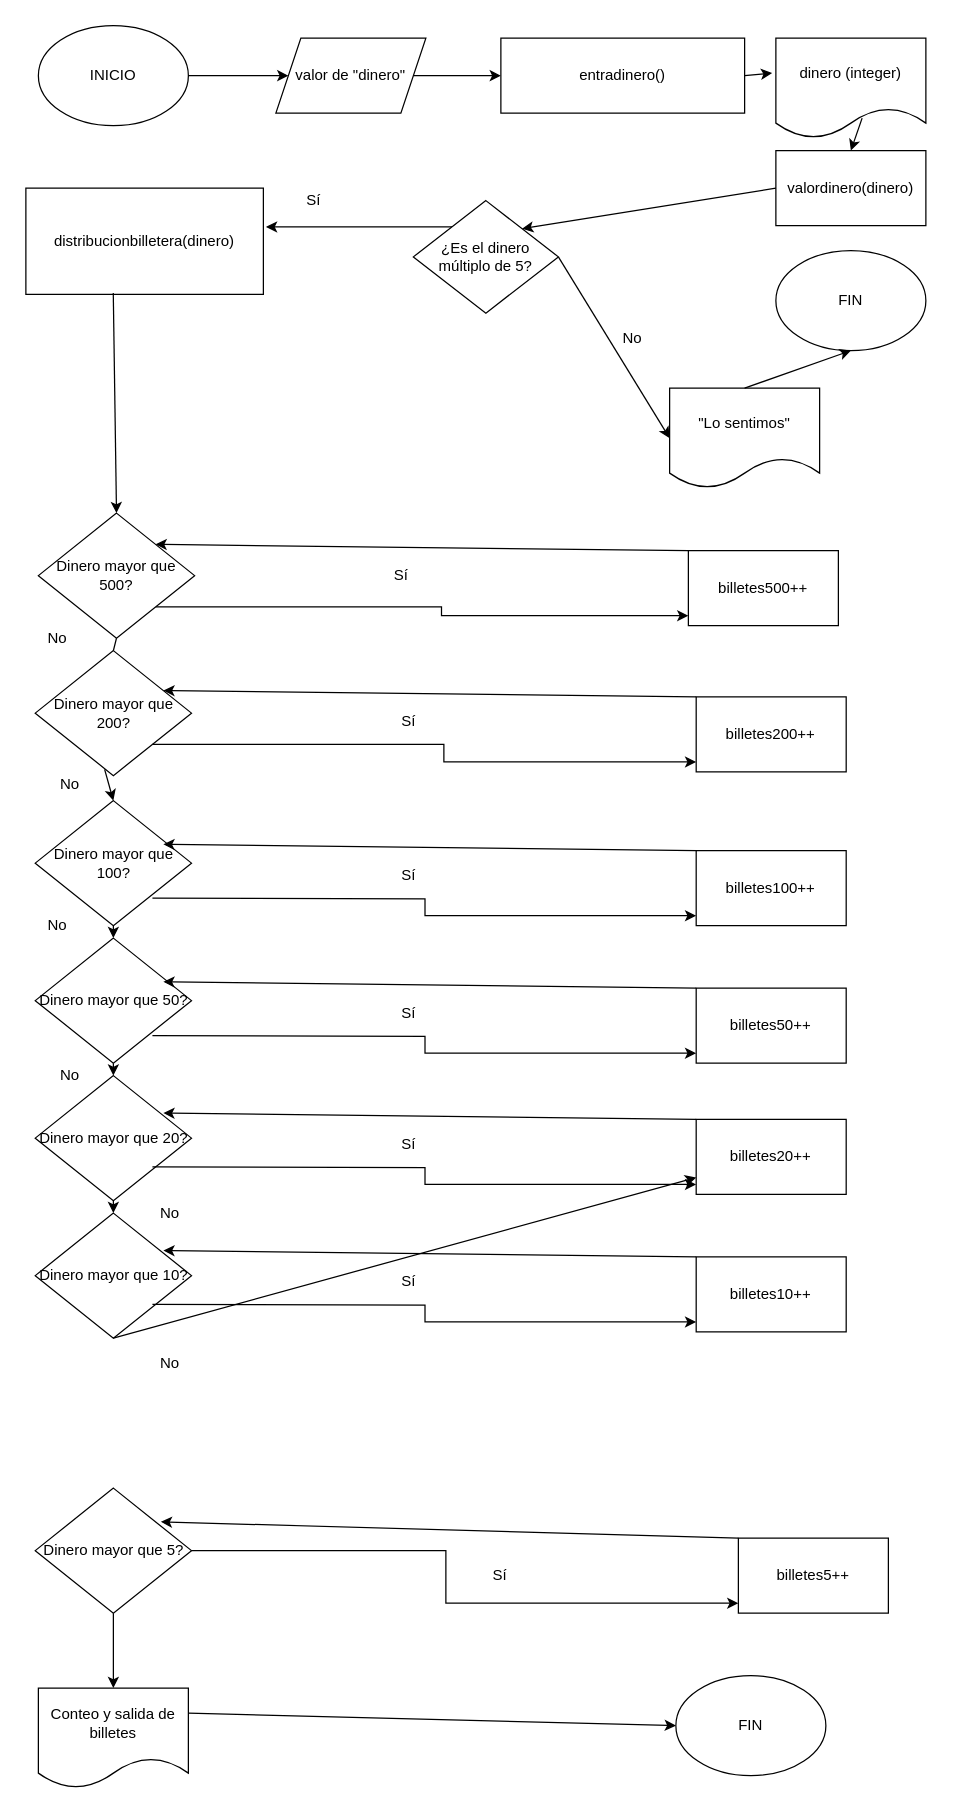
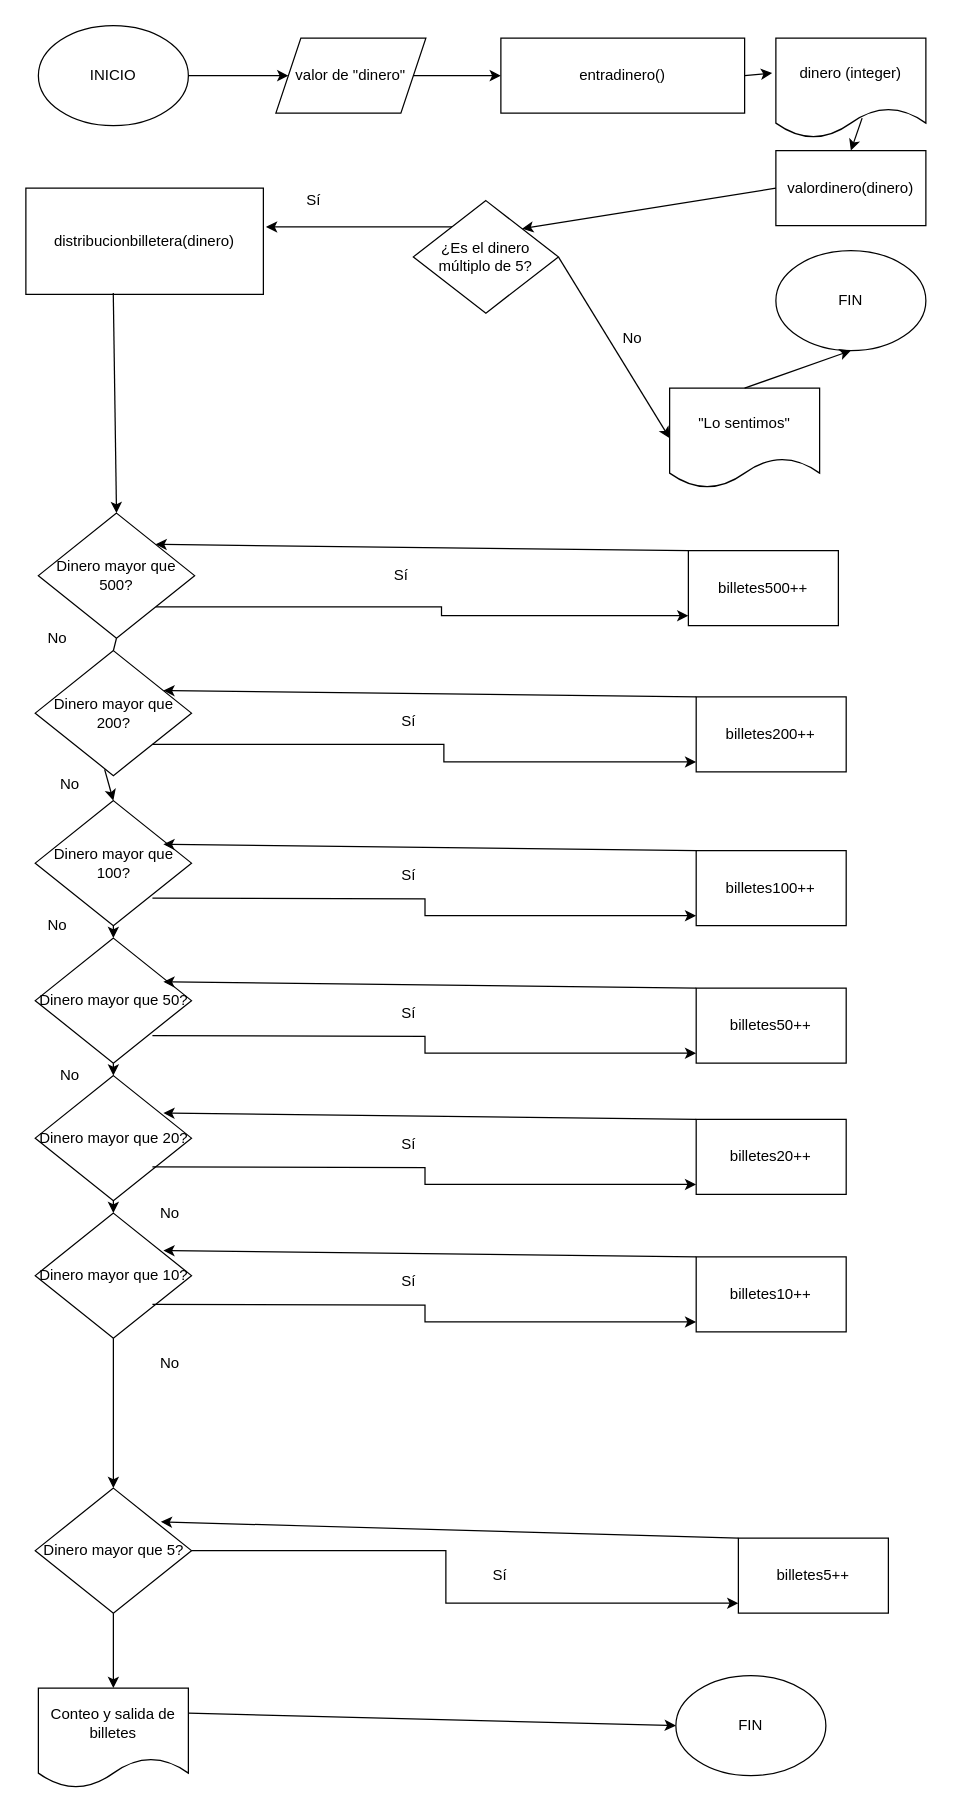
edge "Dinero mayor que 10?" -> "billetes20++": now "Dinero mayor que 10?" -> "Dinero mayor que 5?"
